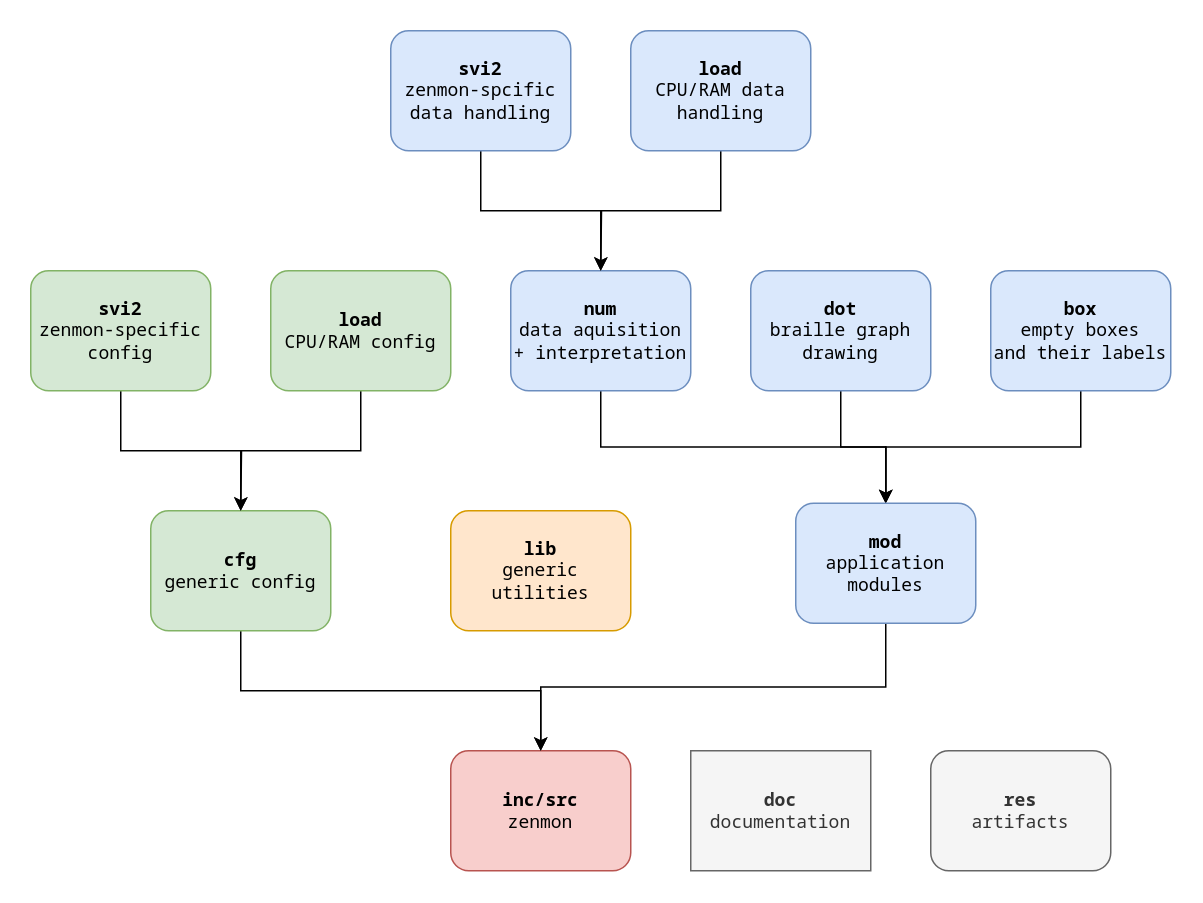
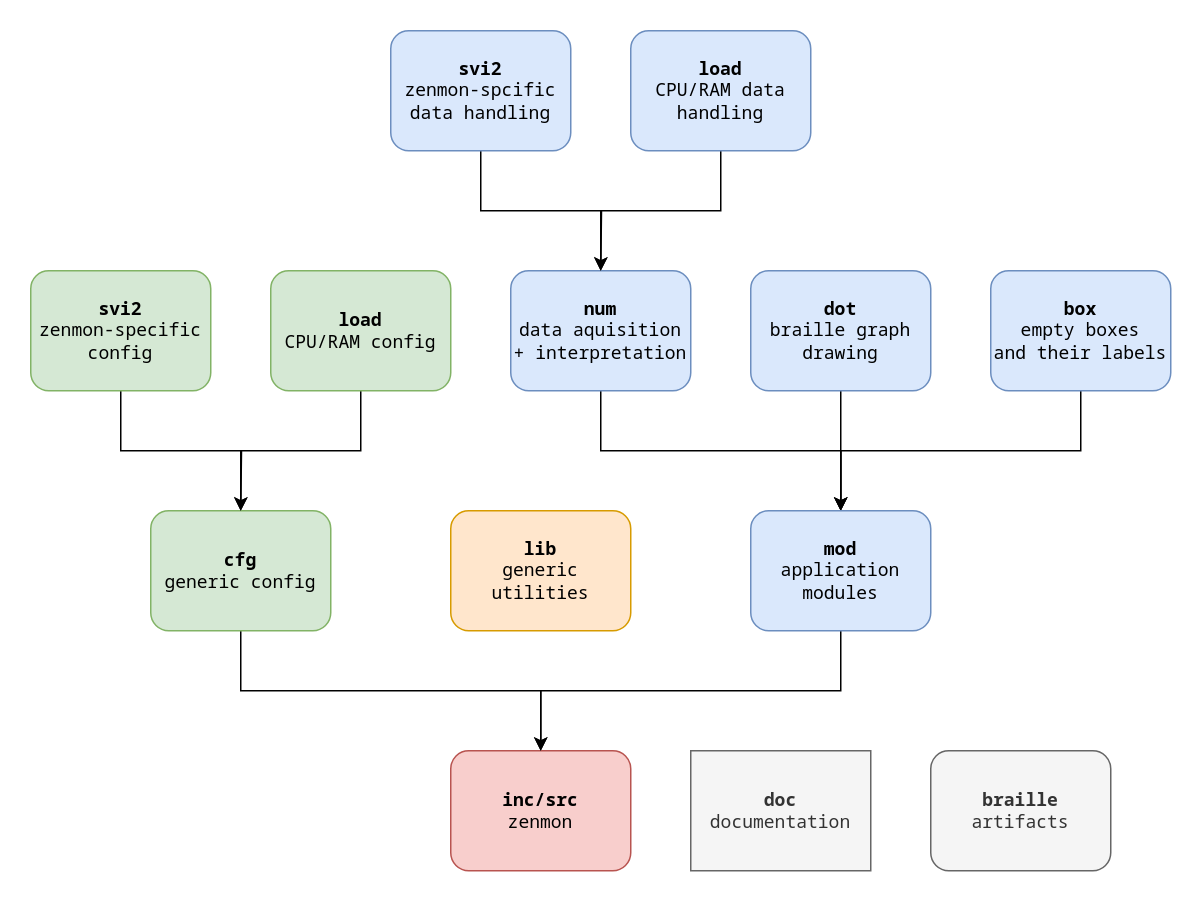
node "mod application modules": moved (886, 563) -> (841, 571)
node "res artifacts": label "res artifacts" -> "braille artifacts"
